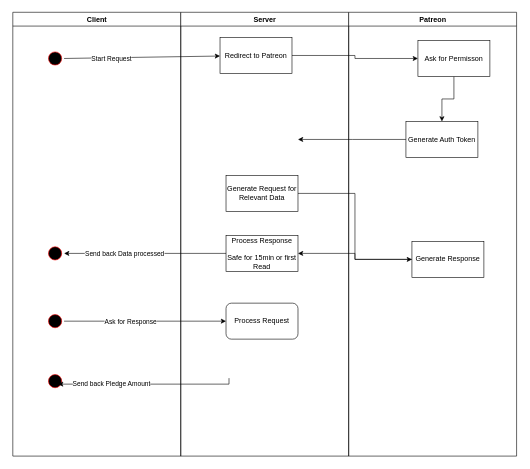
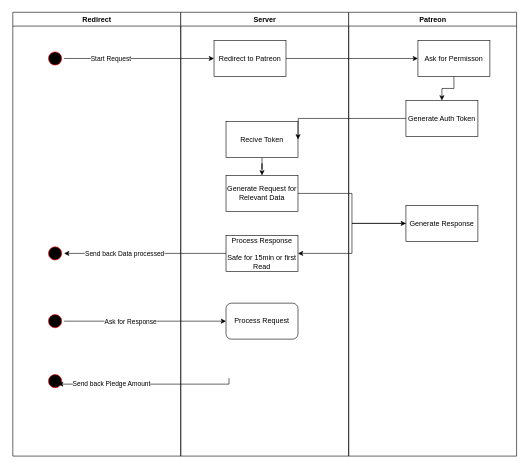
node "Client": label "Client" -> "Redirect"
node "Redirect to Patreon": moved (256, 56) -> (250, 59)
node "Recive Token": added
node "Generate Auth Token": moved (442, 140) -> (442, 119)
edge "Recive Token" -> "Generate Request for Relevant Data": added
node "Generate Response": moved (448, 260) -> (442, 224)
